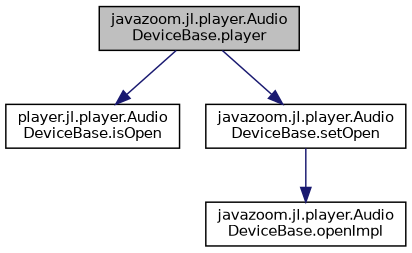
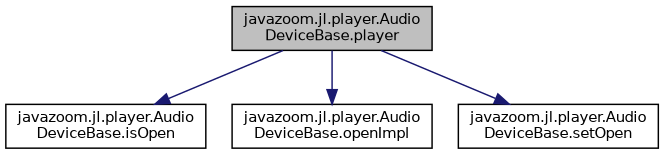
node "player.jl.player.Audio DeviceBase.isOpen": label "player.jl.player.Audio DeviceBase.isOpen" -> "javazoom.jl.player.Audio DeviceBase.isOpen"
edge "javazoom.jl.player.Audio DeviceBase.setOpen" -> "javazoom.jl.player.Audio DeviceBase.openImpl": now "javazoom.jl.player.Audio DeviceBase.player" -> "javazoom.jl.player.Audio DeviceBase.openImpl"
